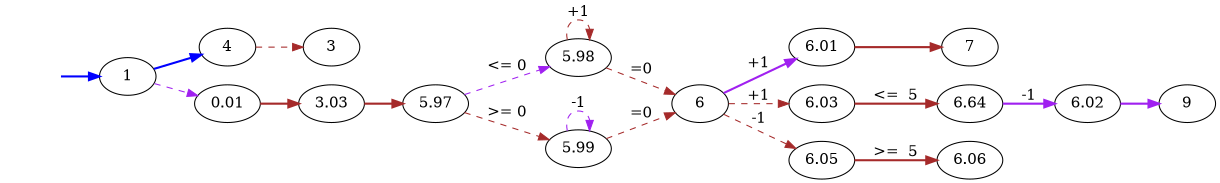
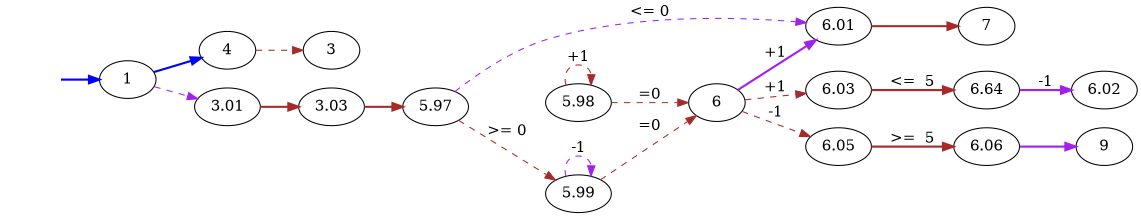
edge "5.97" -> "5.98": now "5.97" -> "6.01"
node "0.01": label "0.01" -> "3.01"
edge "6.02" -> "9": now "6.06" -> "9"
